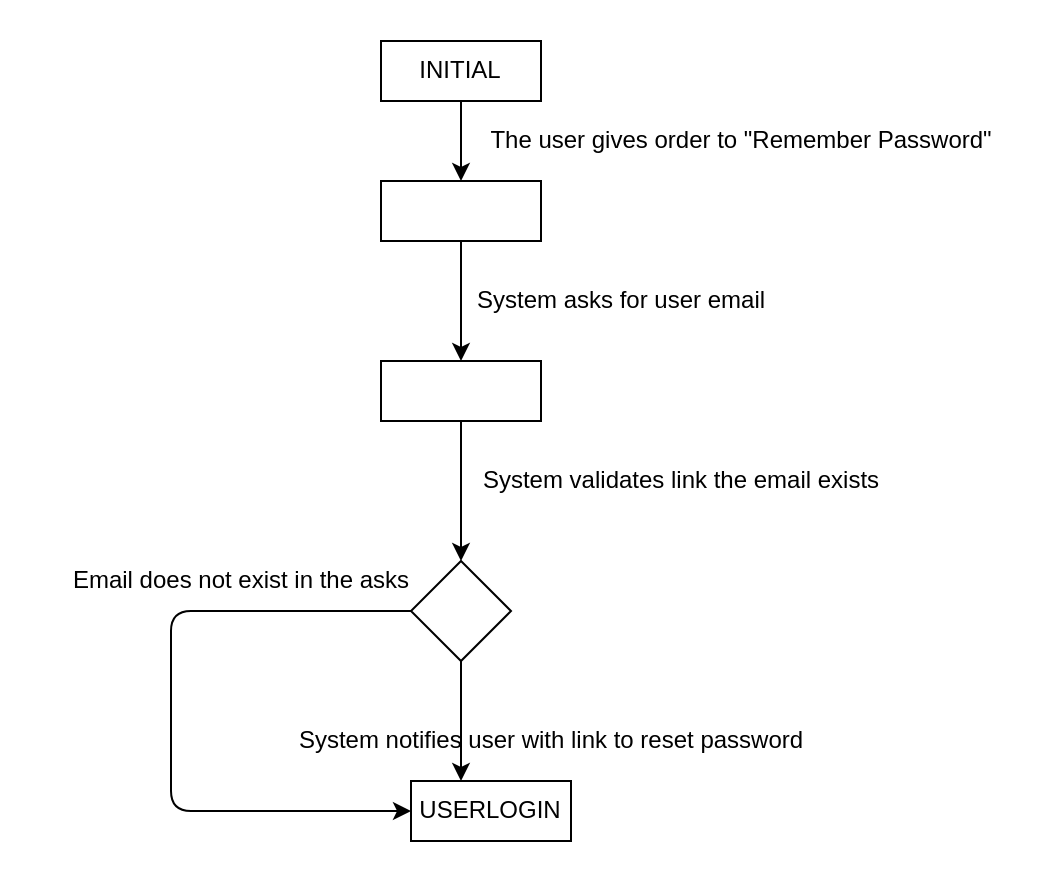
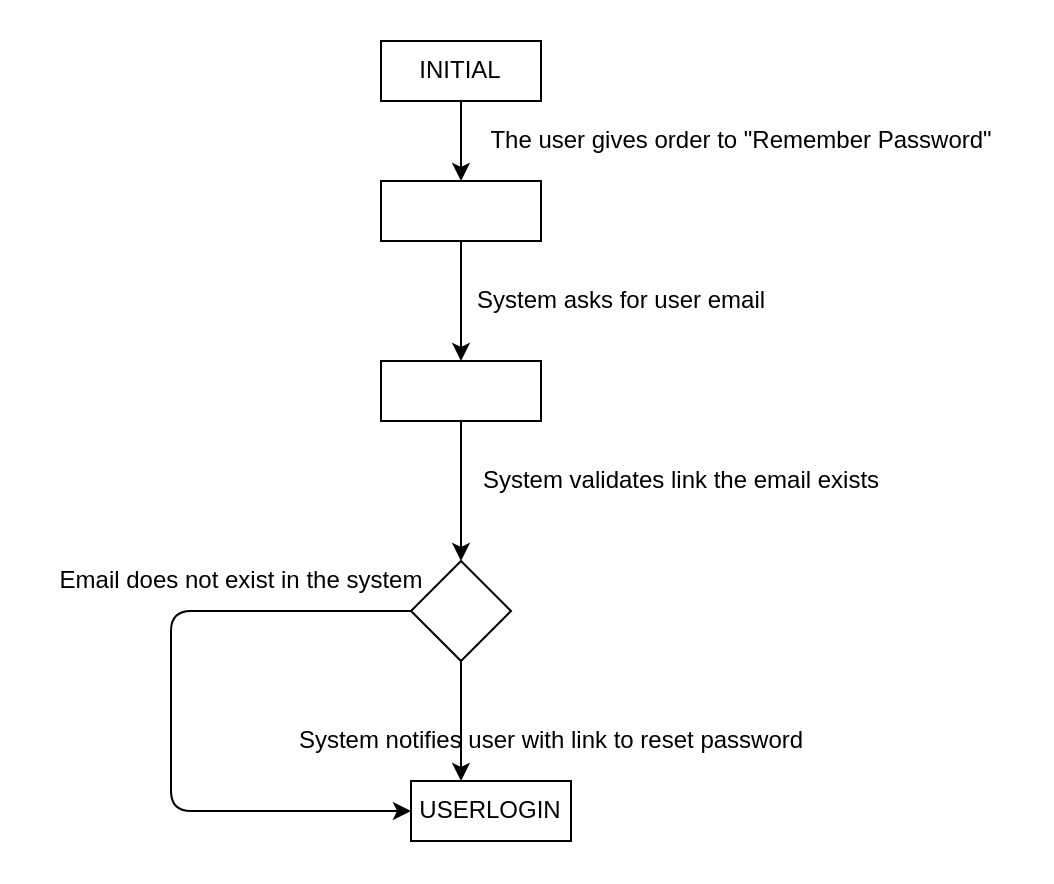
node "Email does not exist in the asks": label "Email does not exist in the asks" -> "Email does not exist in the system"
